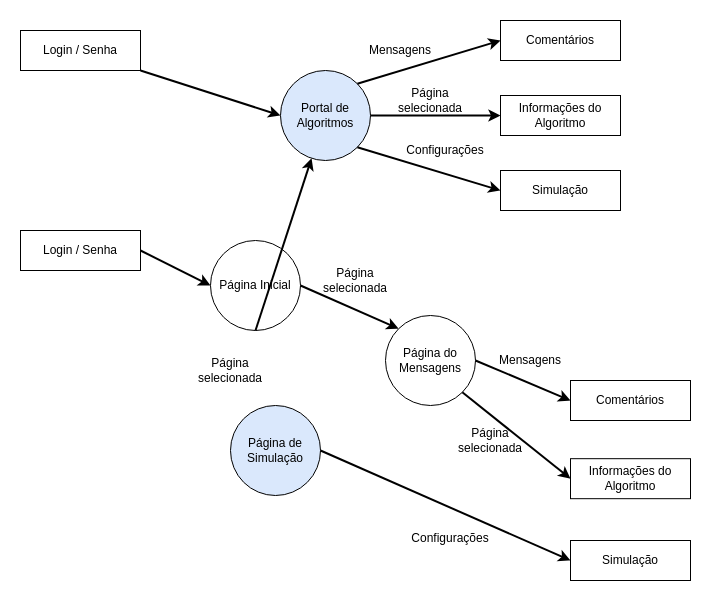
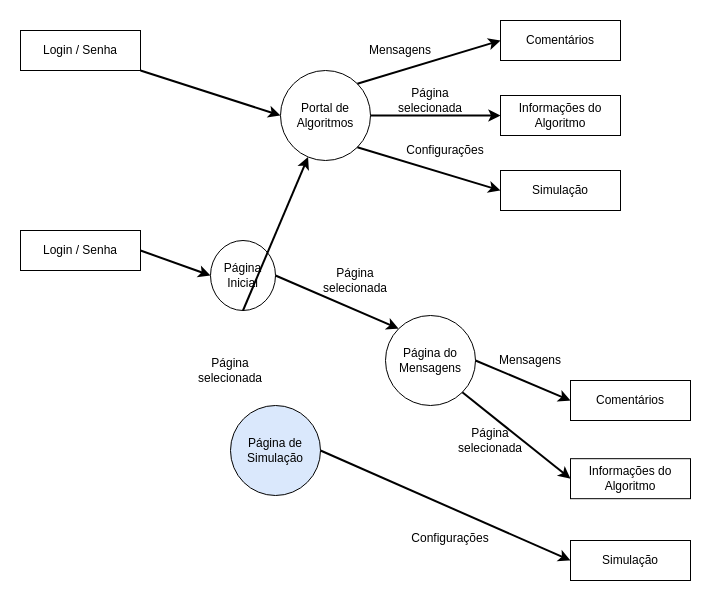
node "Portal de Algoritmos": fillcolor #dae8fc -> #ffffff
node "Página Inicial": size 90x90 -> 65x70
